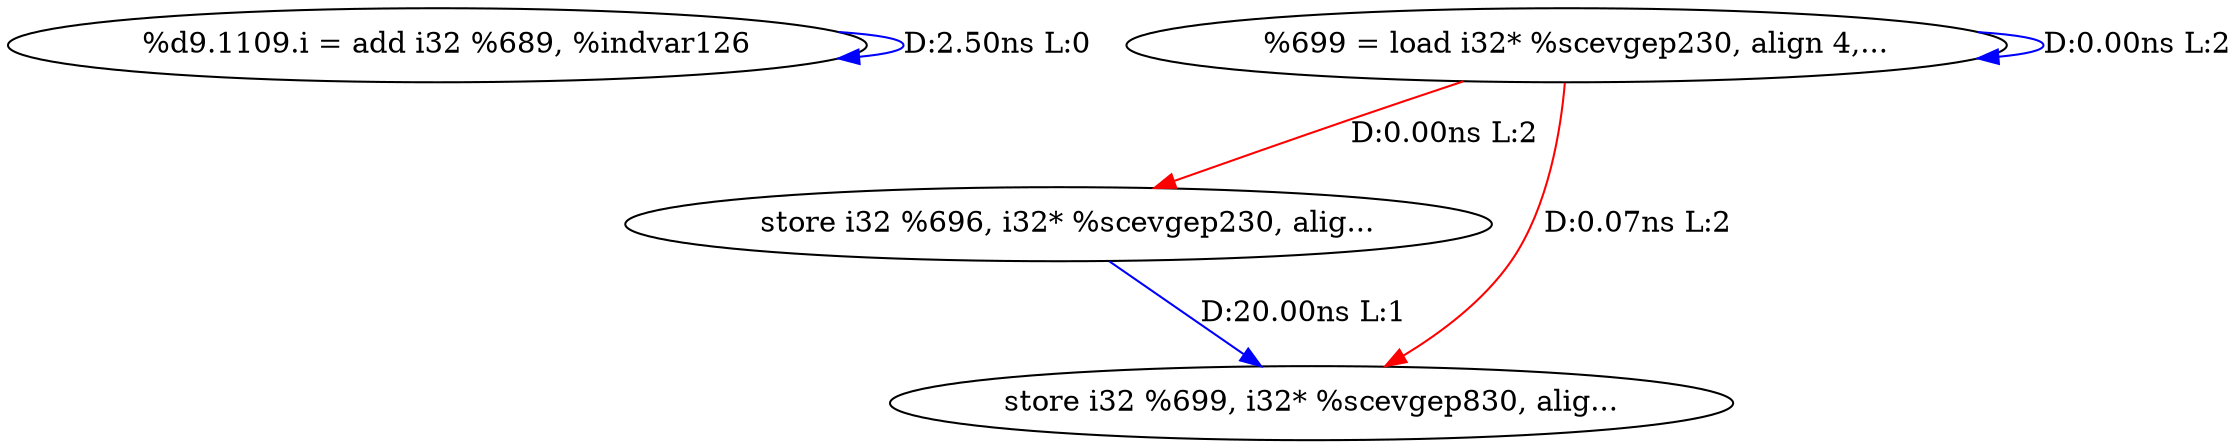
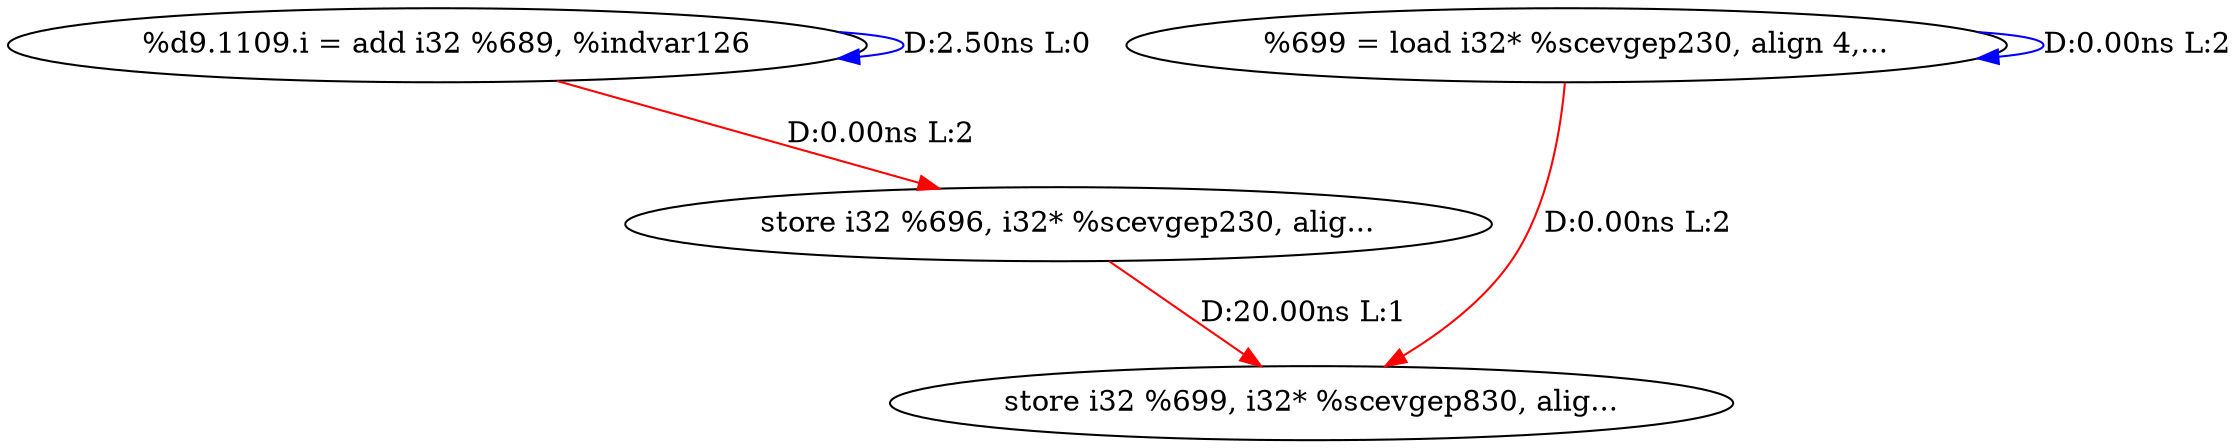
edge "%699 = load i32* %scevgep230, align 4,..." -> "store i32 %696, i32* %scevgep230, alig...": now "%d9.1109.i = add i32 %689, %indvar126" -> "store i32 %696, i32* %scevgep230, alig..."
edge "%699 = load i32* %scevgep230, align 4,..." -> "store i32 %699, i32* %scevgep830, alig...": label "D:0.07ns L:2" -> "D:0.00ns L:2"
edge "store i32 %696, i32* %scevgep230, alig..." -> "store i32 %699, i32* %scevgep830, alig...": color blue -> red
